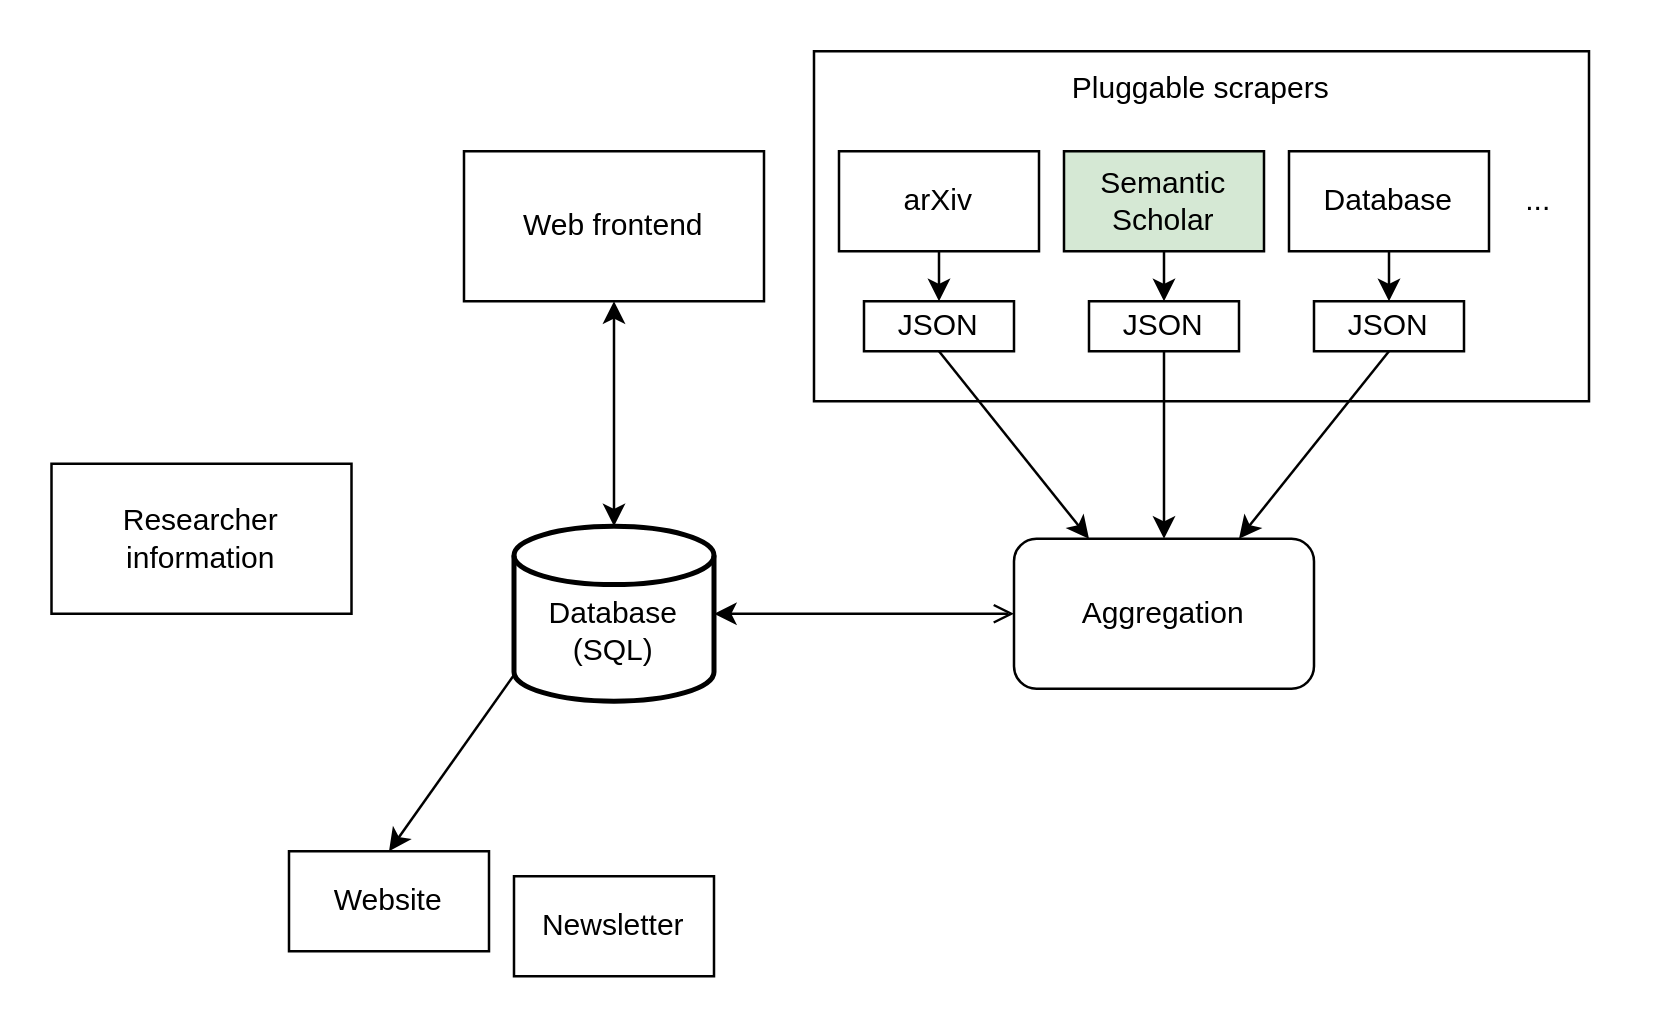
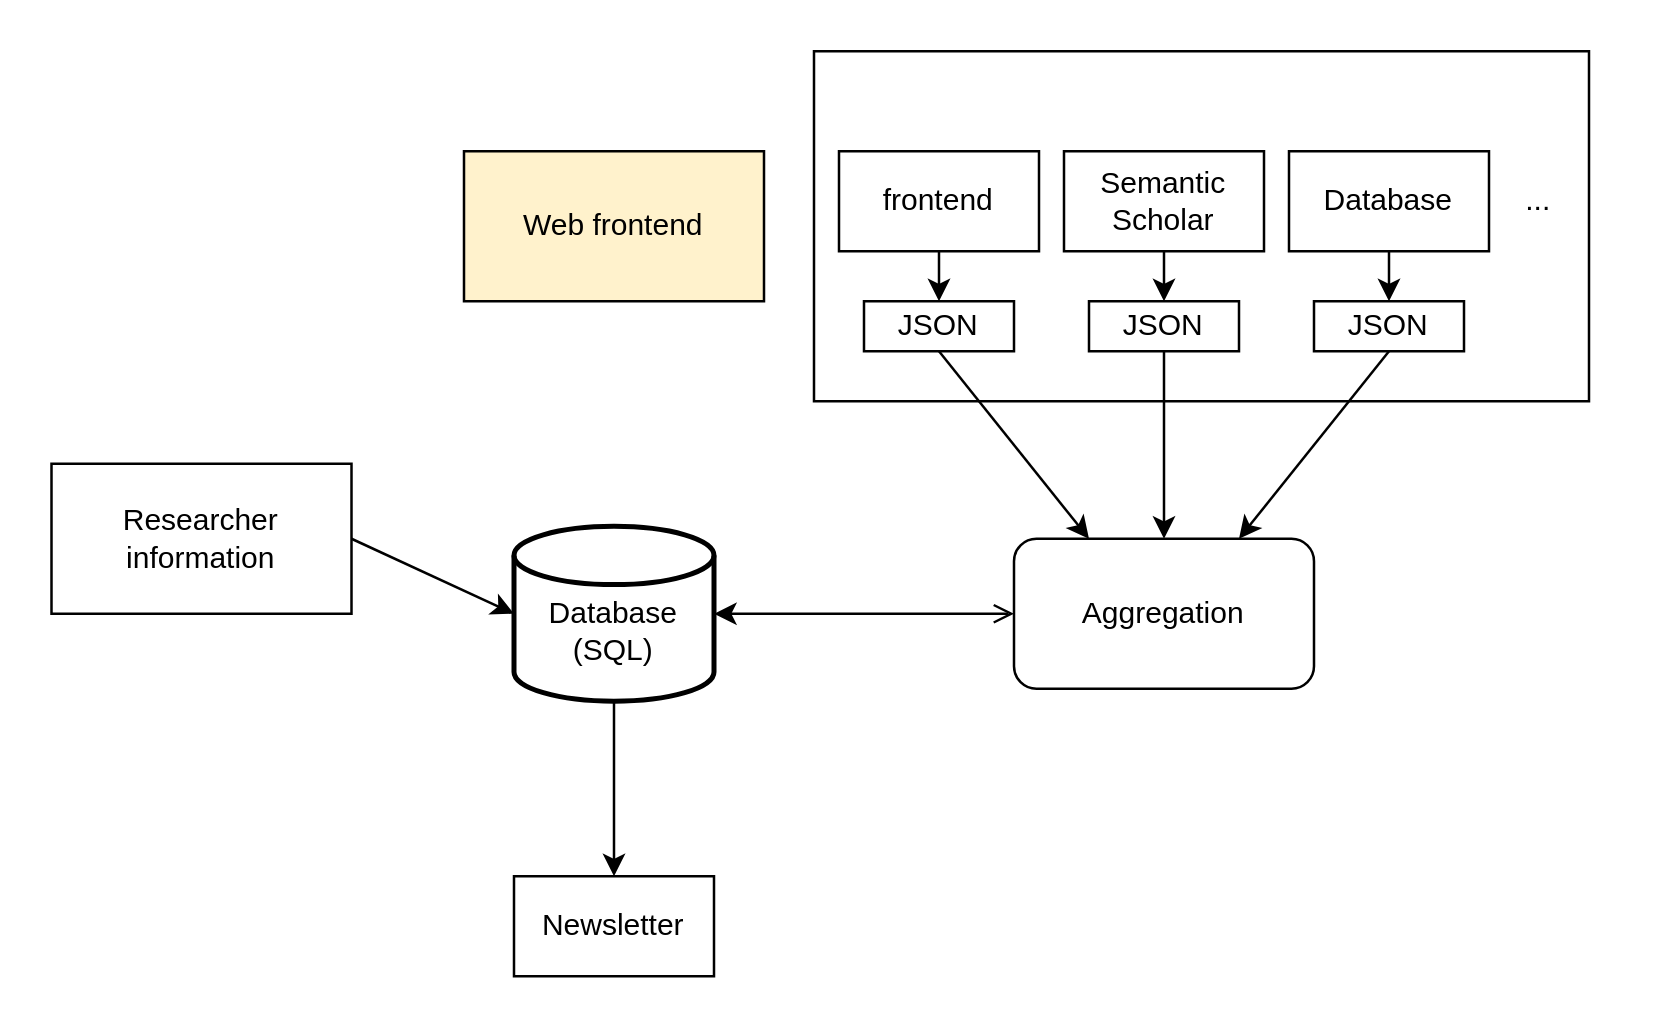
node "Pluggable scrapers": removed
node "arXiv": label "arXiv" -> "frontend"
node "Semantic Scholar": fillcolor #d5e8d4 -> #ffffff
node "Web frontend": fillcolor #ffffff -> #fff2cc
edge "Web frontend" -- "Database (SQL)": removed
edge "Researcher information" -> "Database (SQL)": added
edge "Database (SQL)" -> "Website": removed
edge "Database (SQL)" -> "Newsletter": added
node "Website": removed
